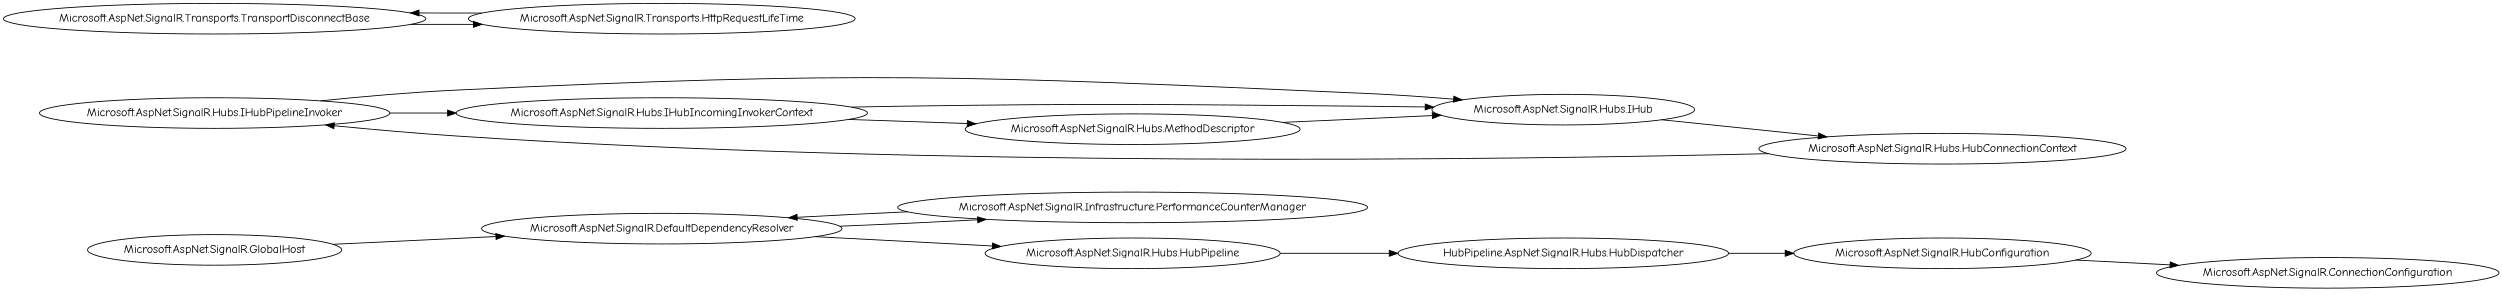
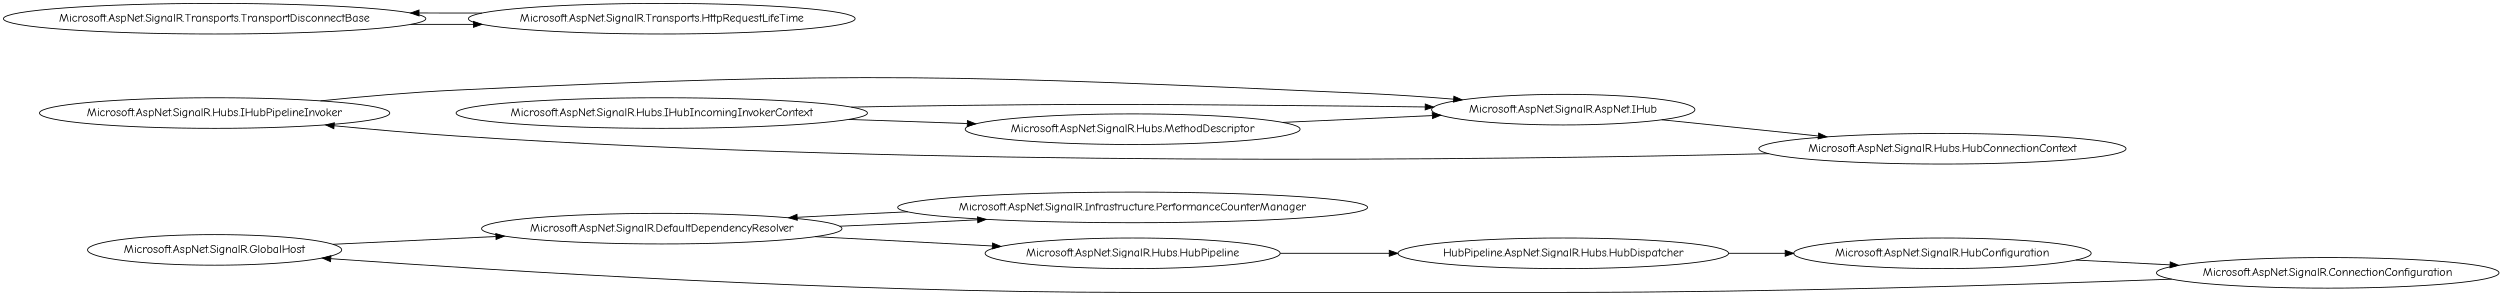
node "Microsoft.AspNet.SignalR.Hubs.IHub": label "Microsoft.AspNet.SignalR.Hubs.IHub" -> "Microsoft.AspNet.SignalR.AspNet.IHub"
edge "Microsoft.AspNet.SignalR.Hubs.IHubPipelineInvoker" -> "Microsoft.AspNet.SignalR.Hubs.IHubIncomingInvokerContext": removed
edge "Microsoft.AspNet.SignalR.ConnectionConfiguration" -> "Microsoft.AspNet.SignalR.GlobalHost": added
